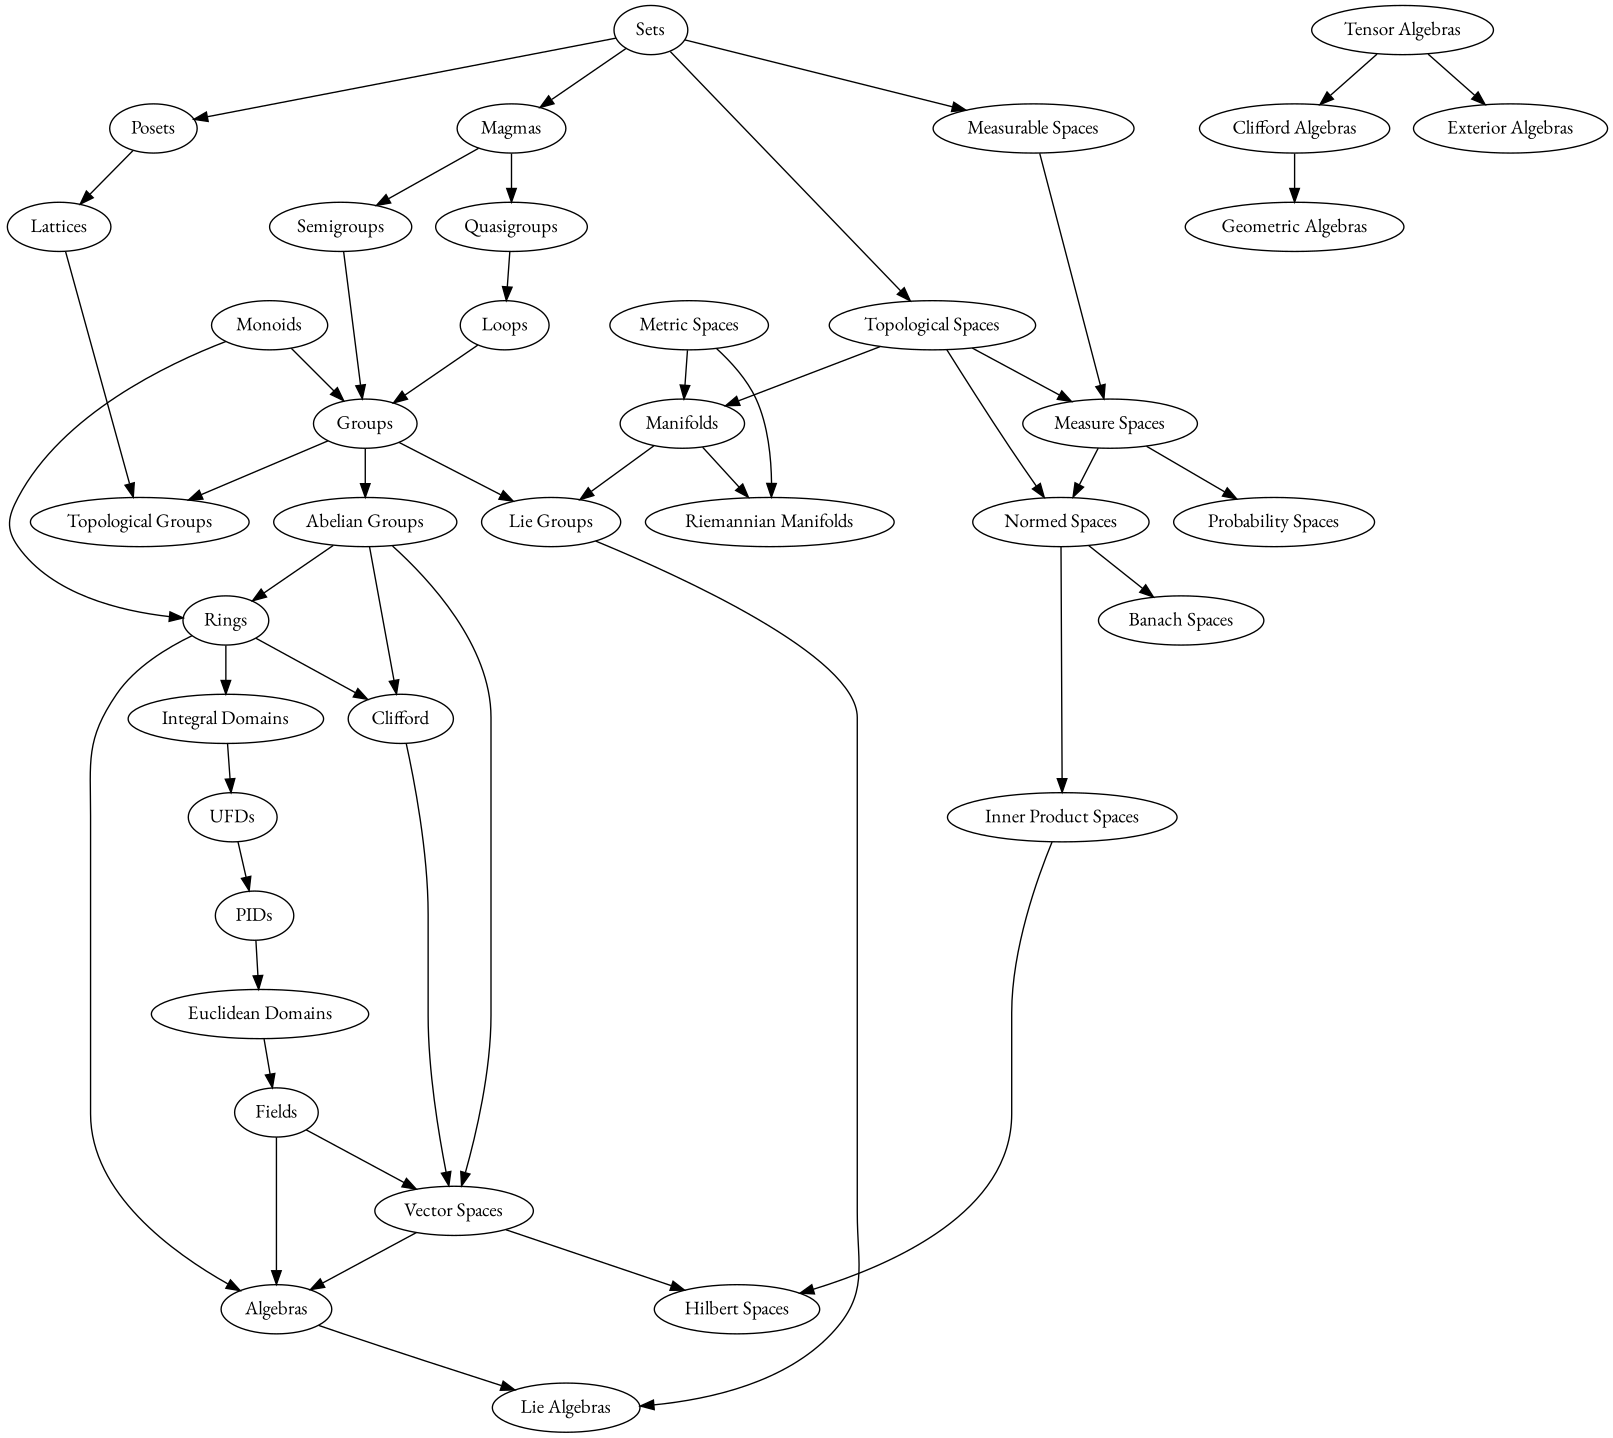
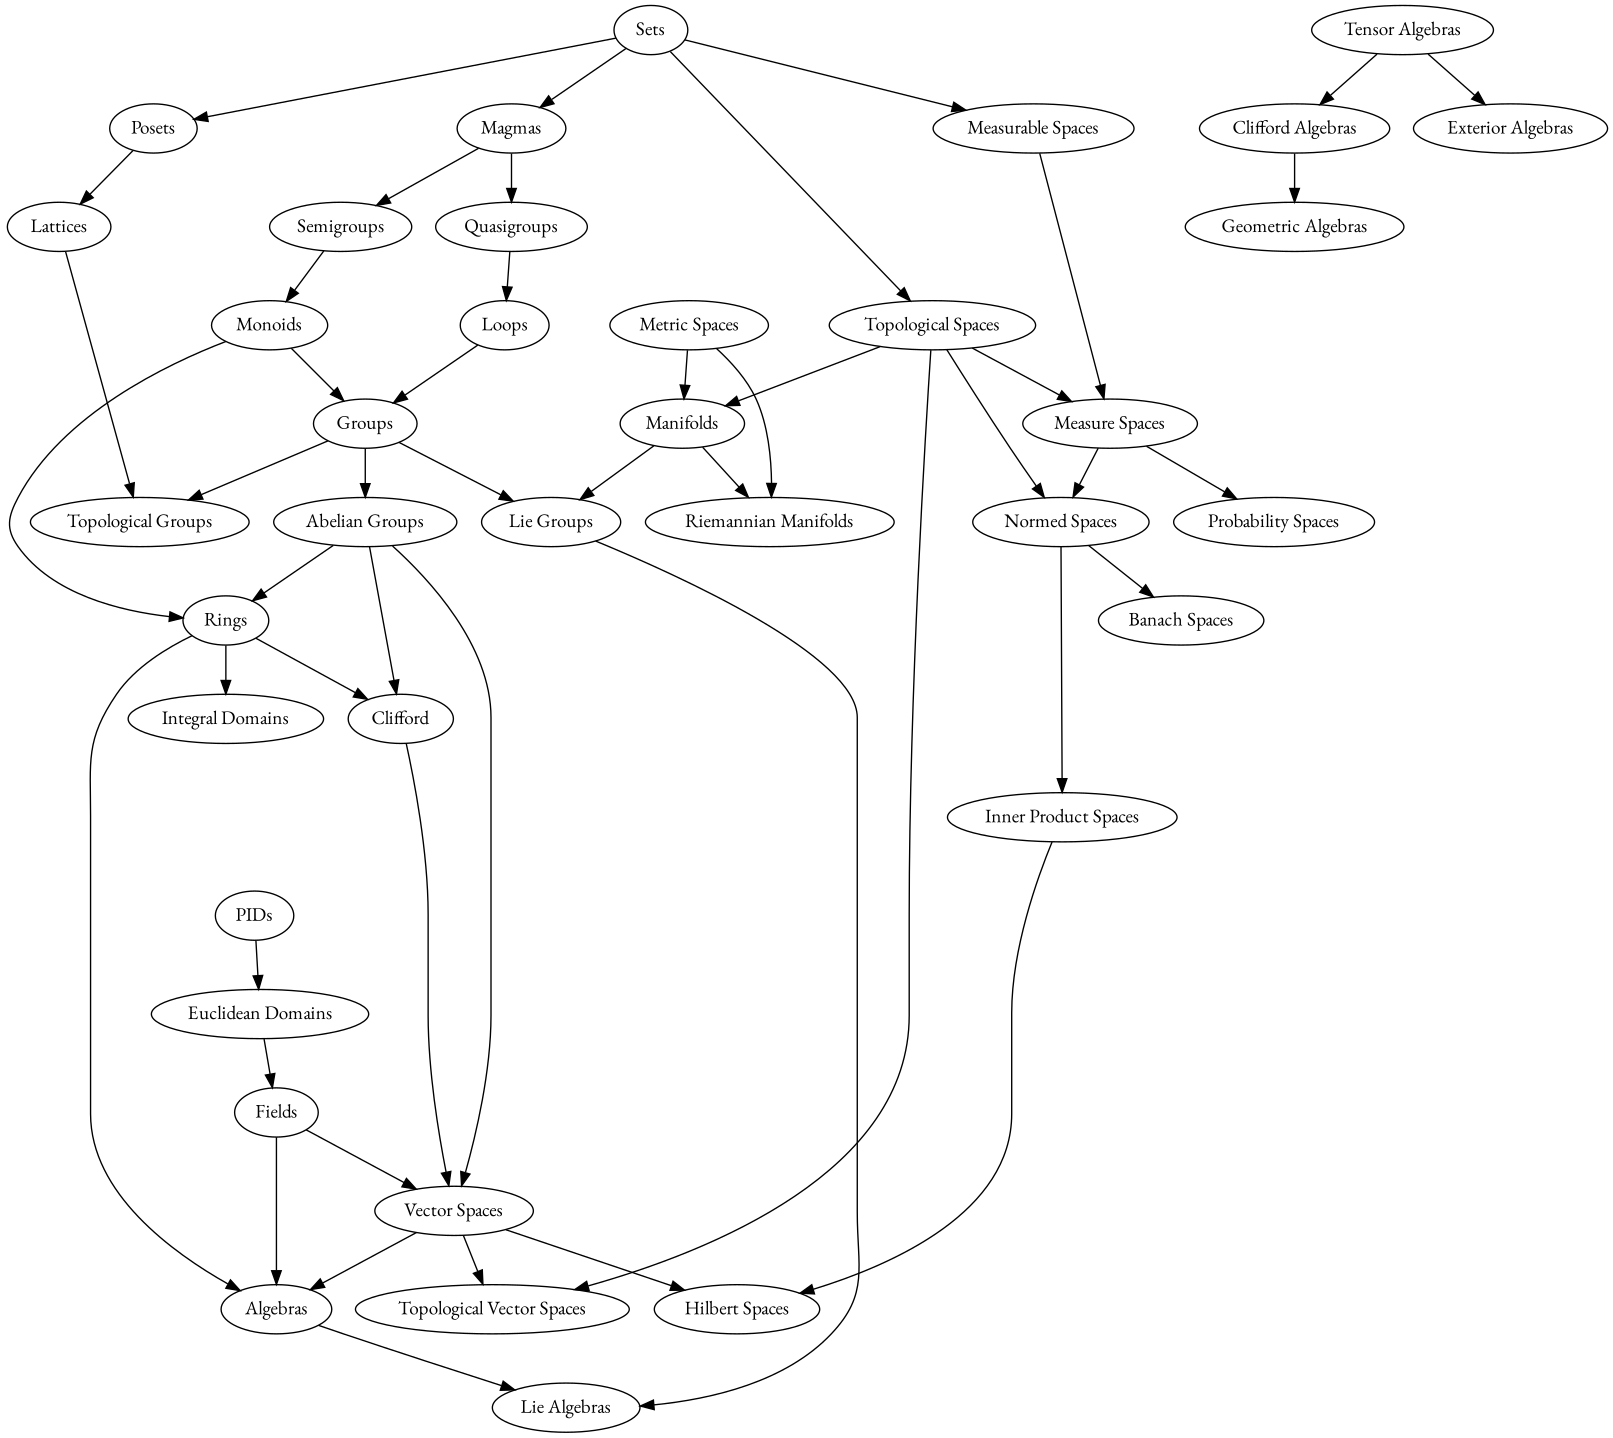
edge "Semigroups" -> "Groups": now "Semigroups" -> "Monoids"
node "UFDs": removed
node "Topological Vector Spaces": added
